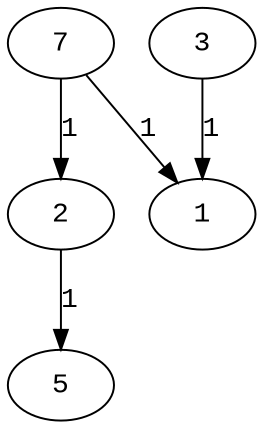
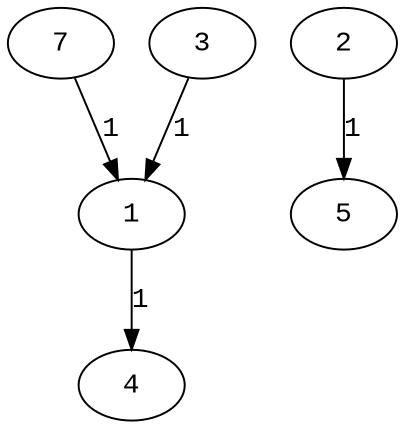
edge "7" -> "2": removed, label "1"
node "4": added
